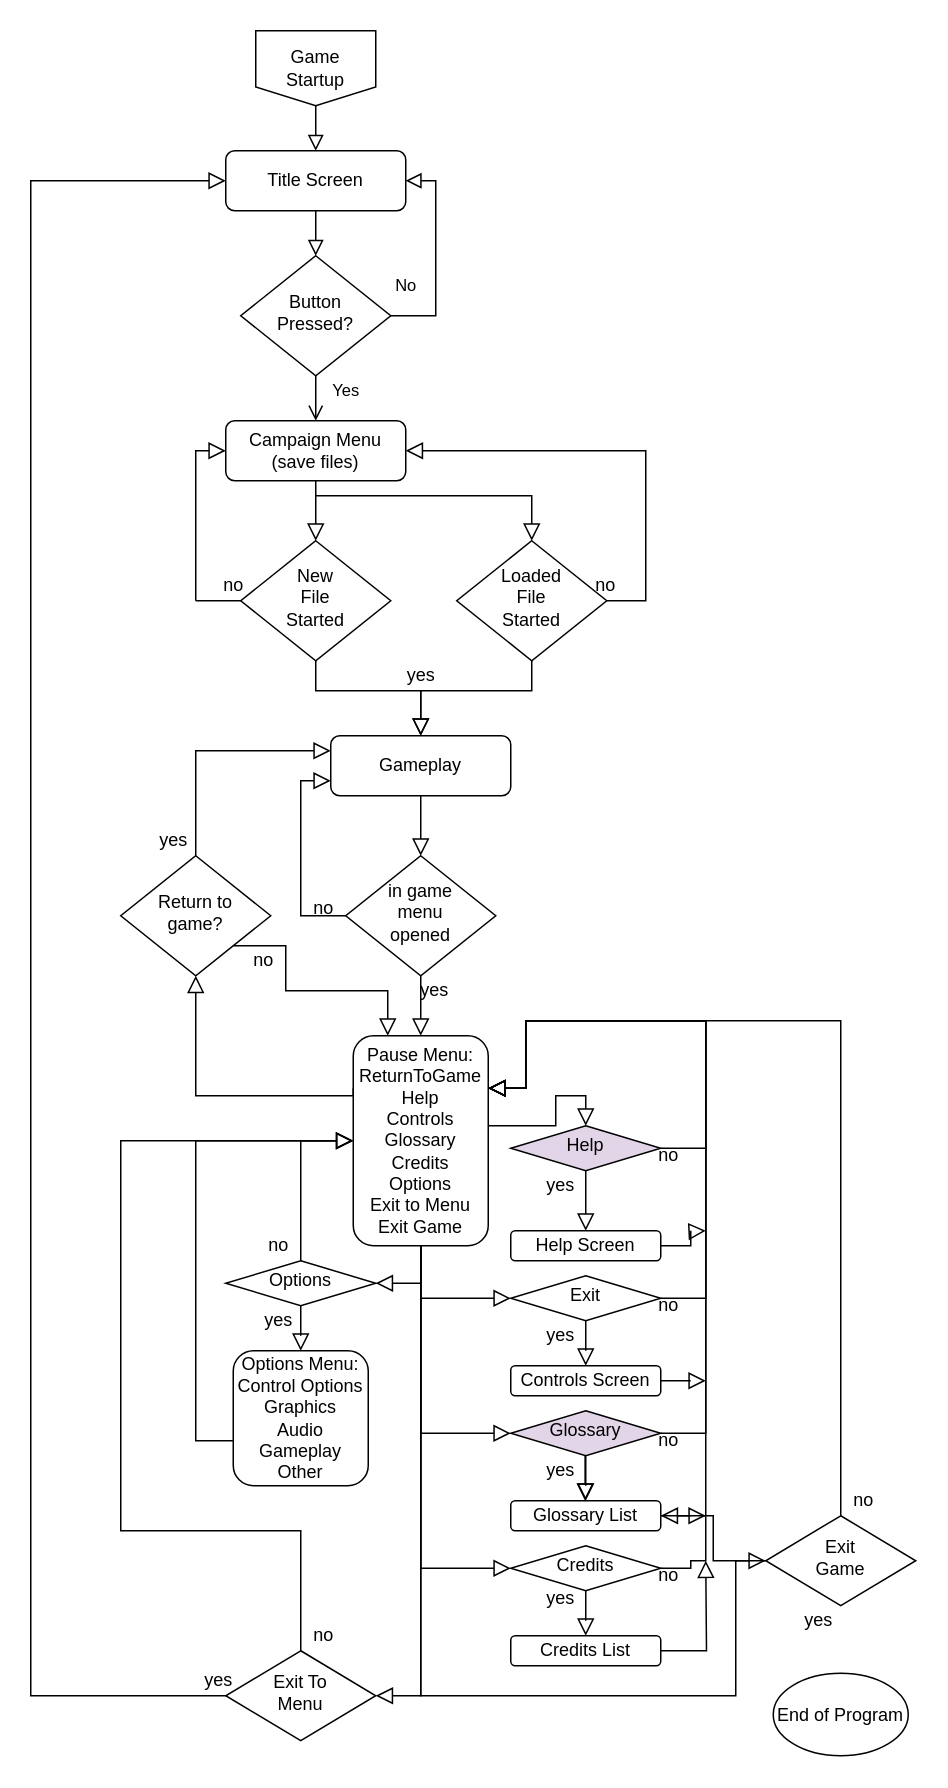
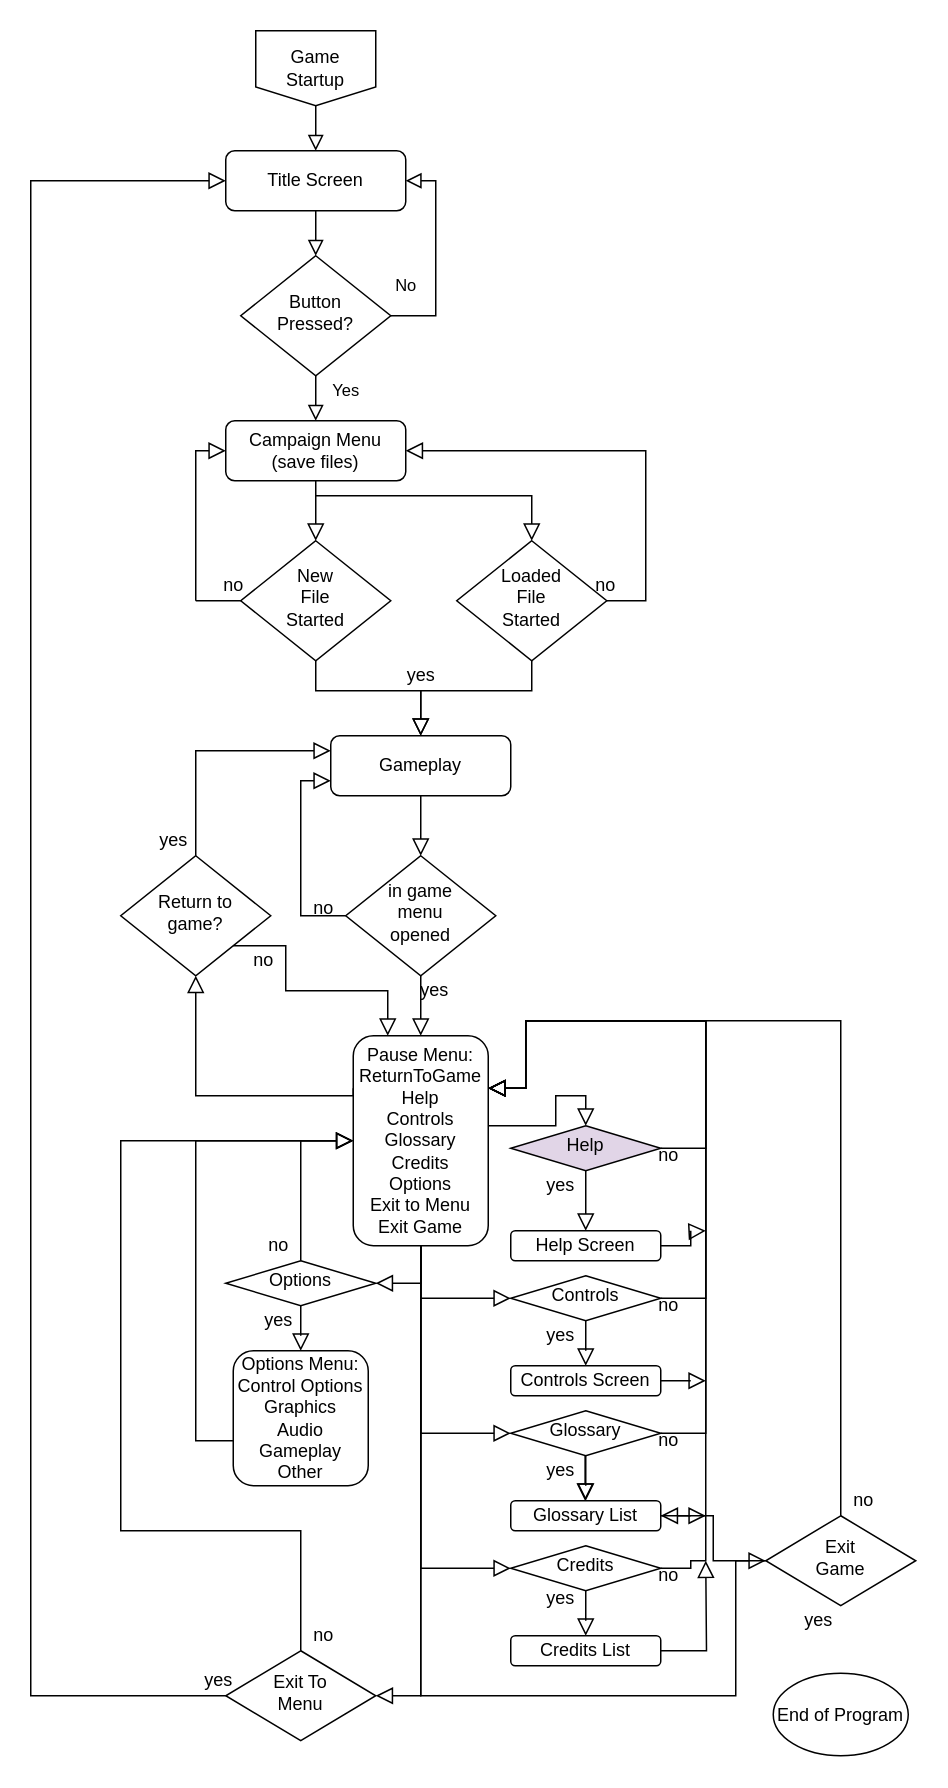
edge "Button Pressed?" -> "Campaign Menu (save files)": arrowhead open -> block
node "Exit": label "Exit" -> "Controls"
node "Glossary": fillcolor #e1d5e7 -> #ffffff
